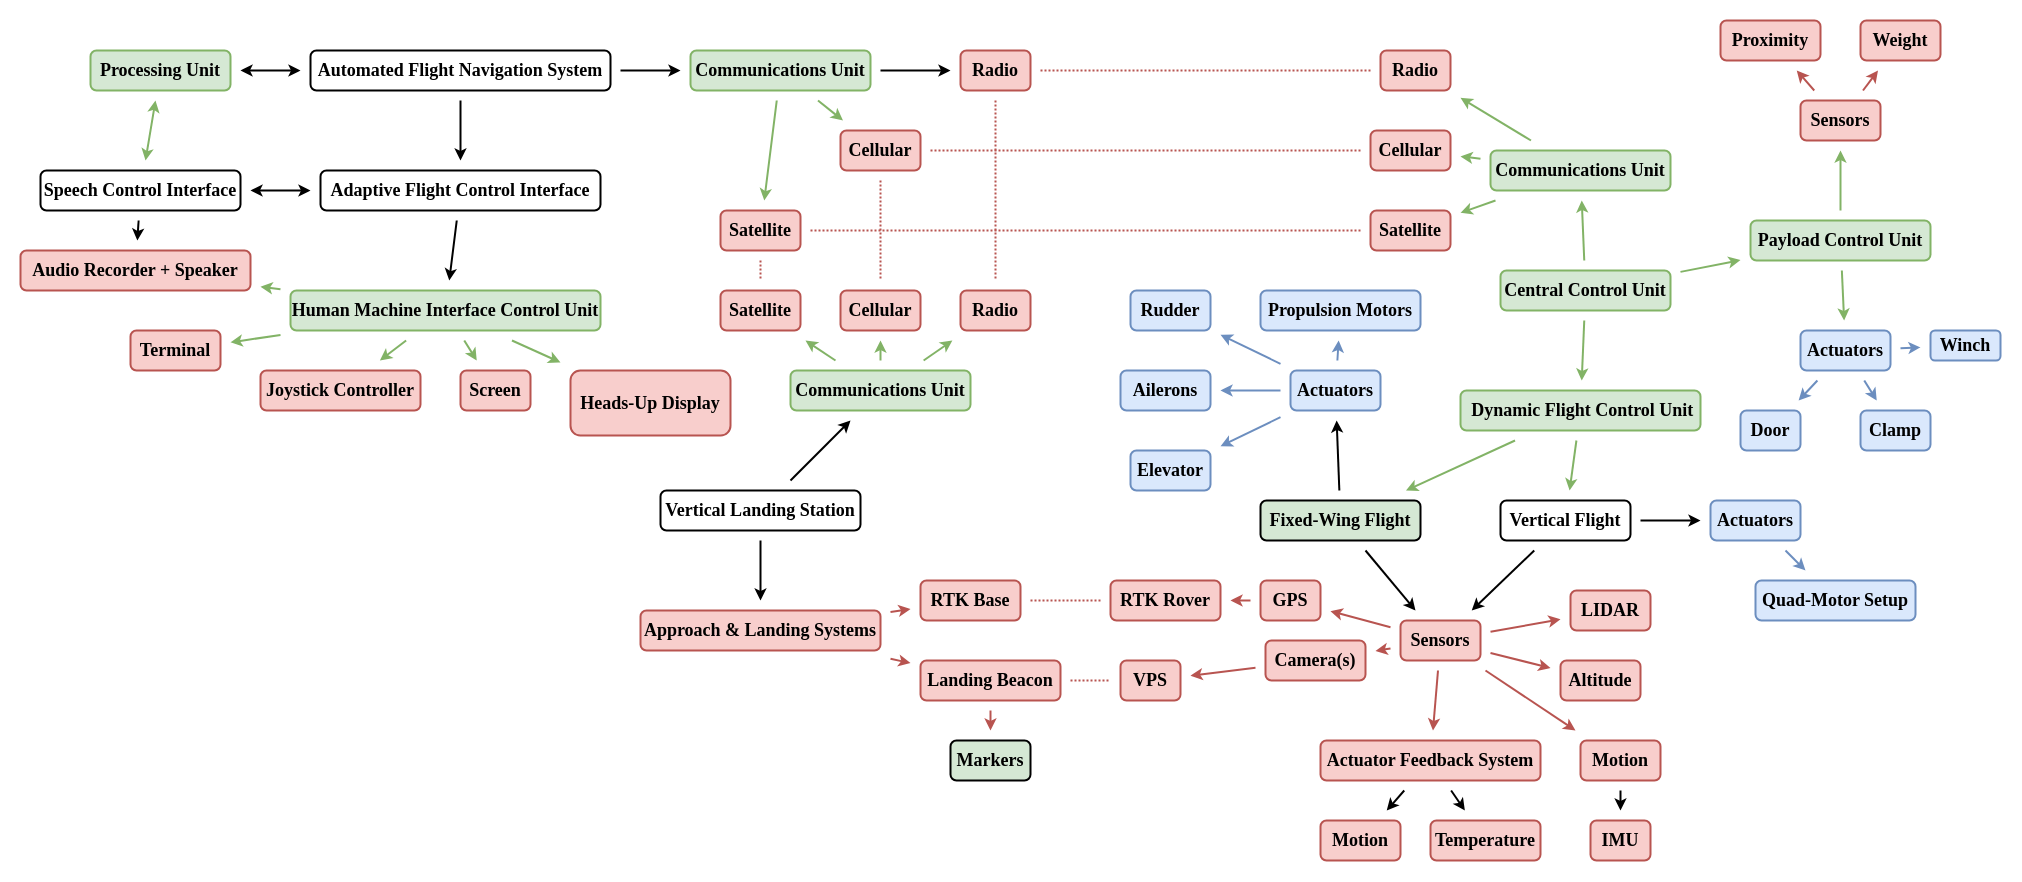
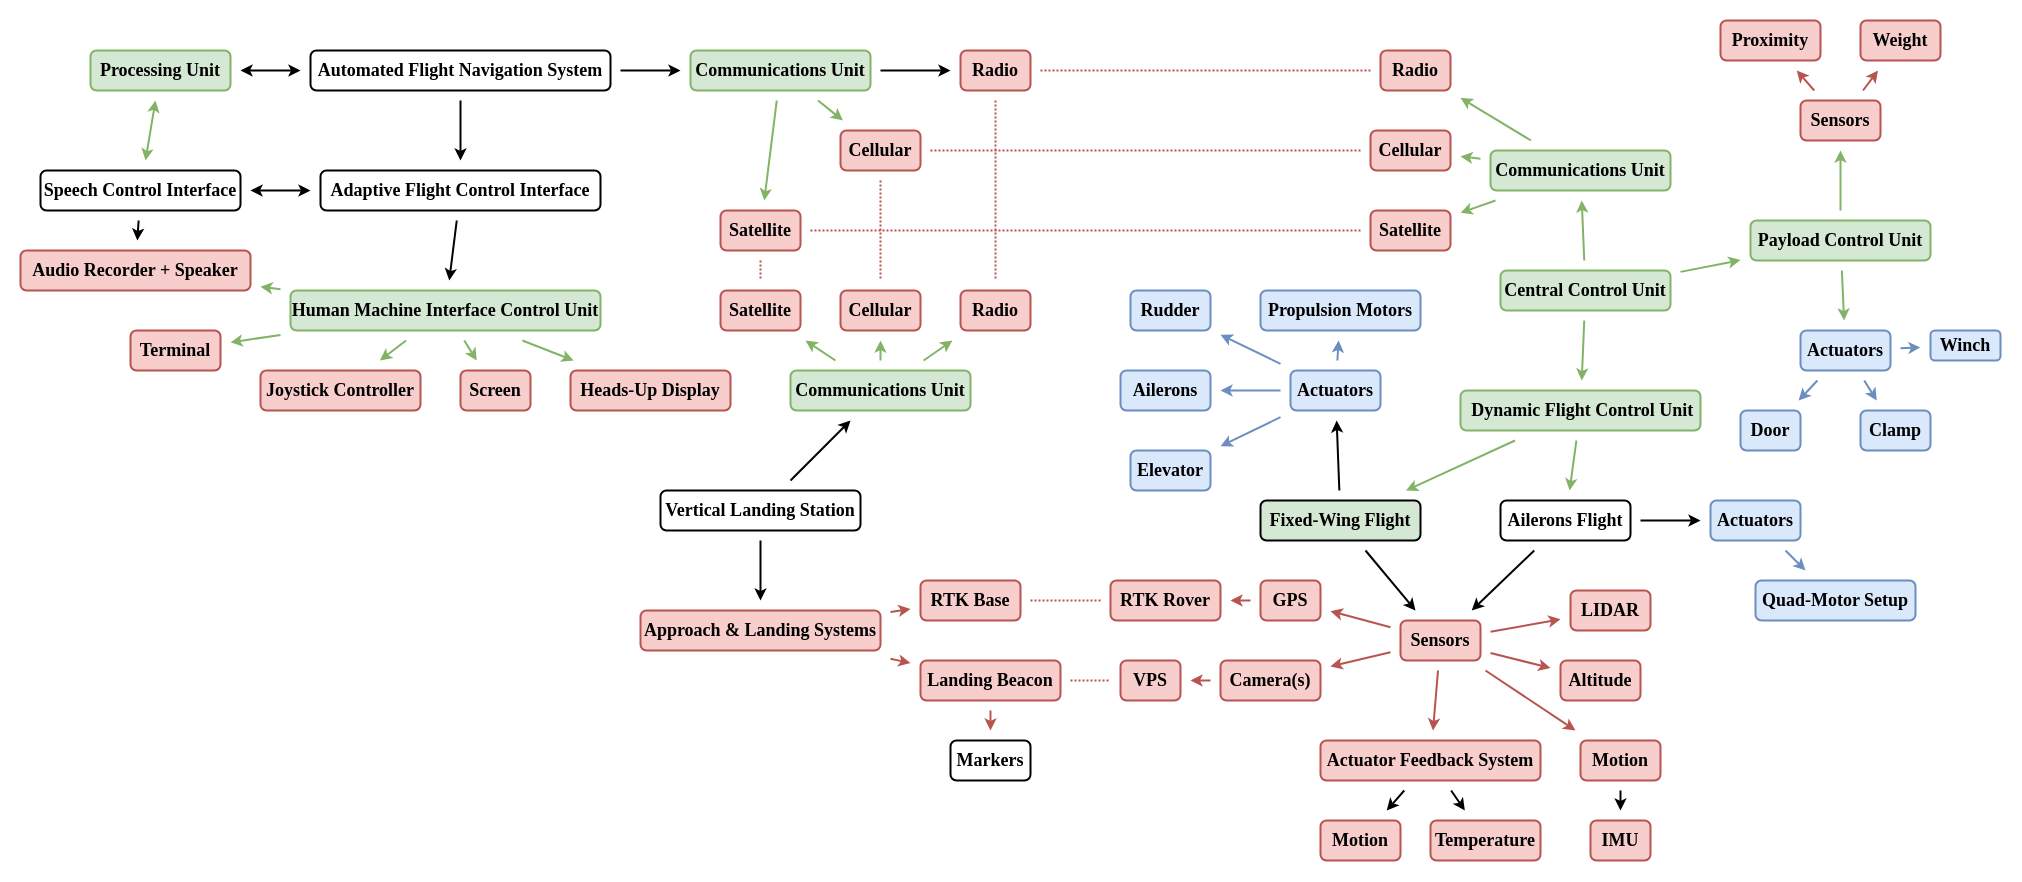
node "Heads-Up Display": size 160x65 -> 160x40
node "Vertical Flight": label "Vertical Flight" -> "Ailerons Flight"
node "Camera(s)": moved (1316, 661) -> (1271, 681)
node "Markers": fillcolor #d5e8d4 -> #ffffff
